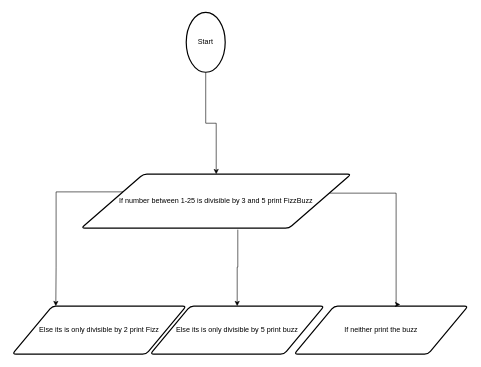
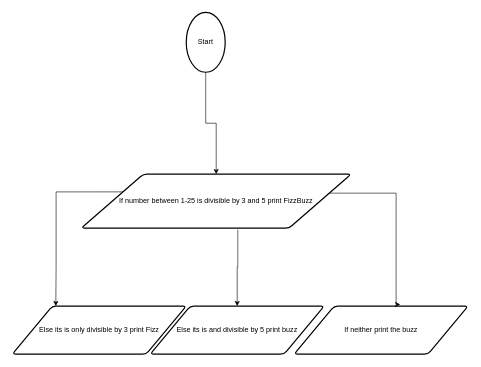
node "Else its is only divisible by 2 print Fizz": label "Else its is only divisible by 2 print Fizz" -> "Else its is only divisible by 3 print Fizz"
node "Else its is only divisible by 5 print buzz": label "Else its is only divisible by 5 print buzz" -> "Else its is and divisible by 5 print buzz"
